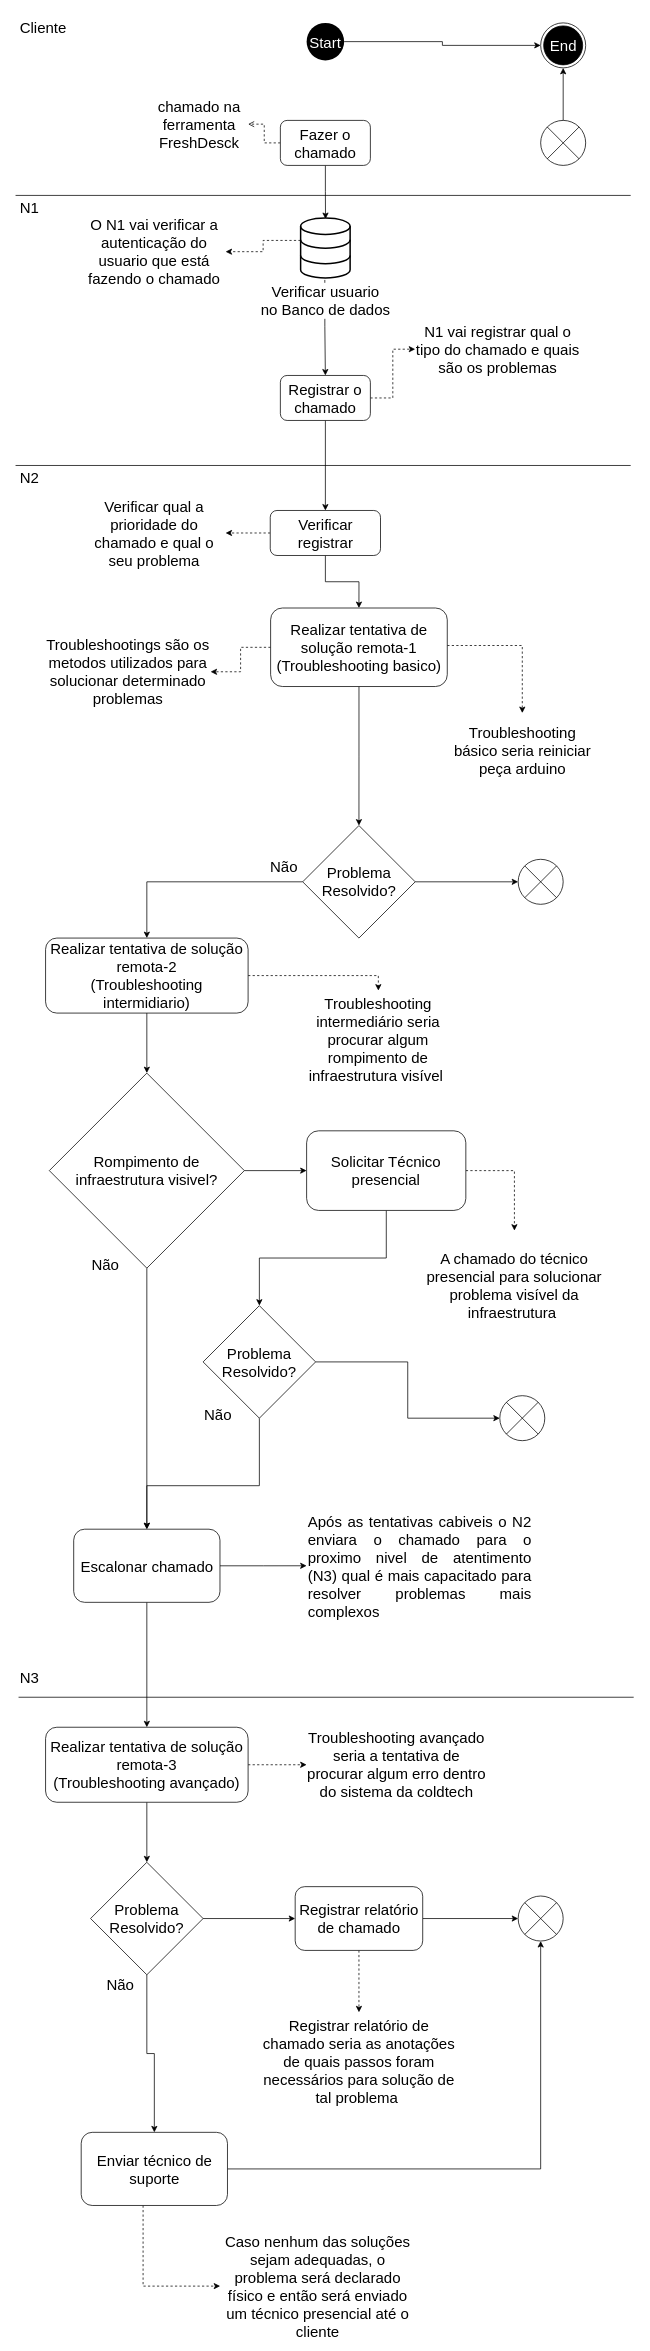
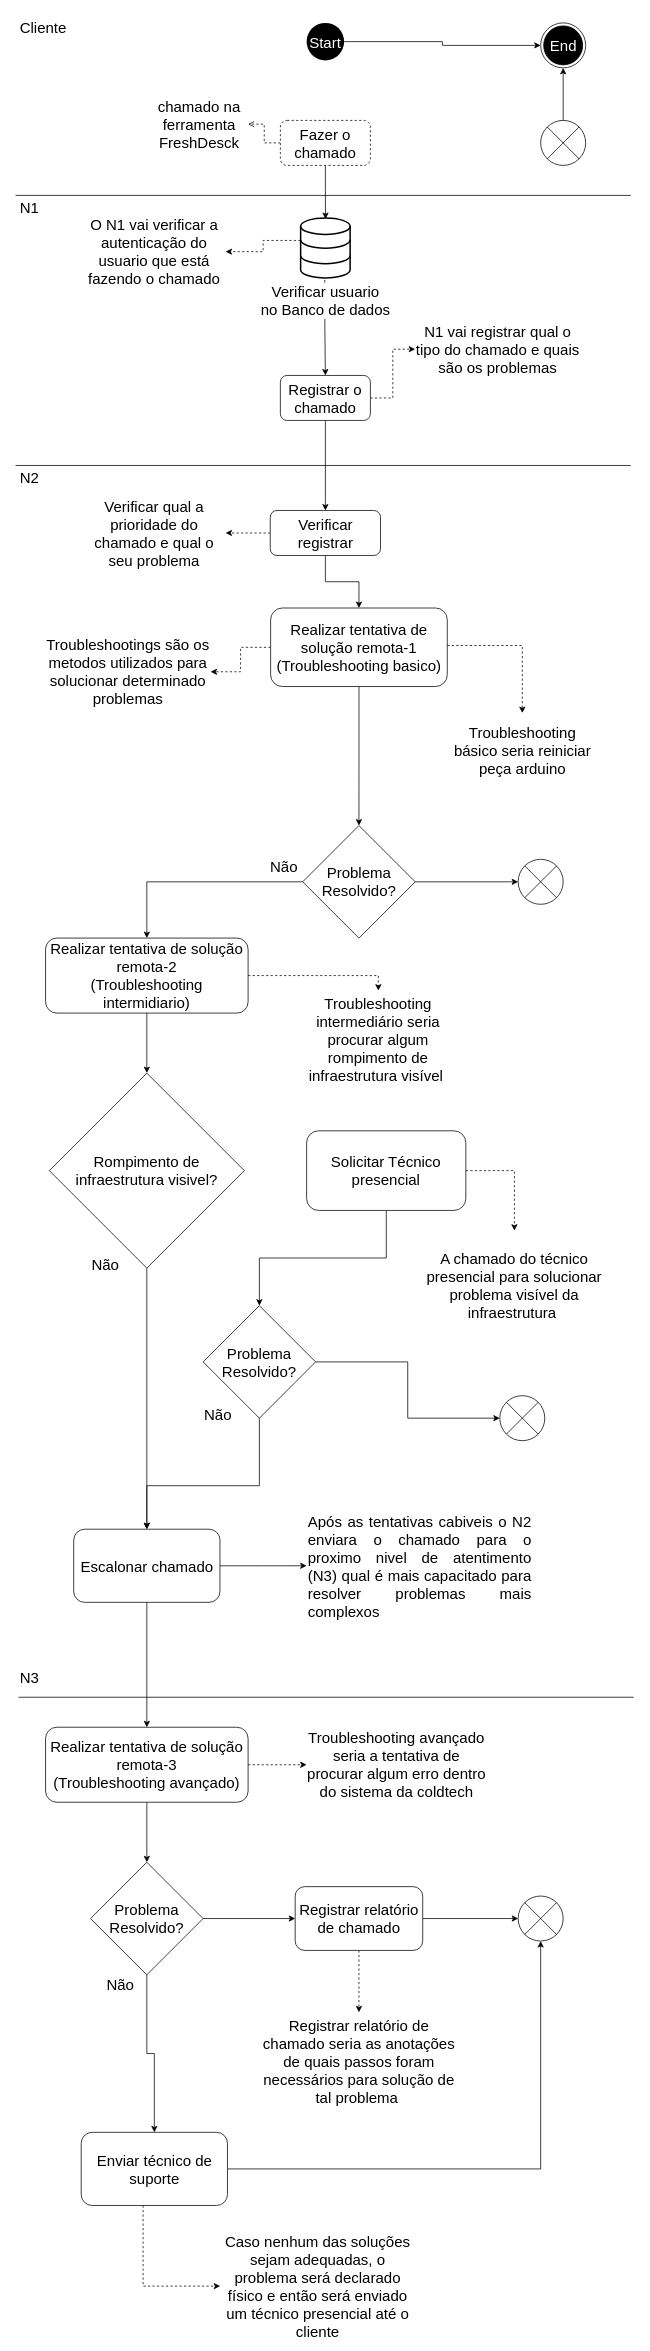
node "Fazer o chamado": style solid -> dashed
edge "Rompimento de infraestrutura visivel?" -> "Solicitar Técnico presencial": removed
